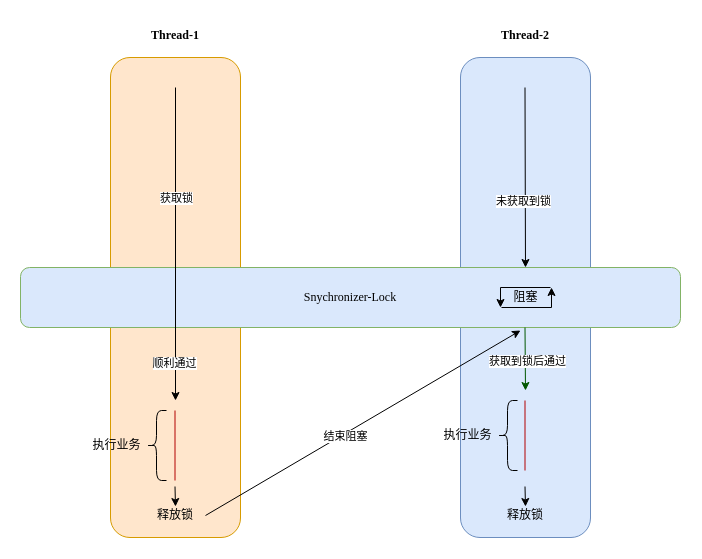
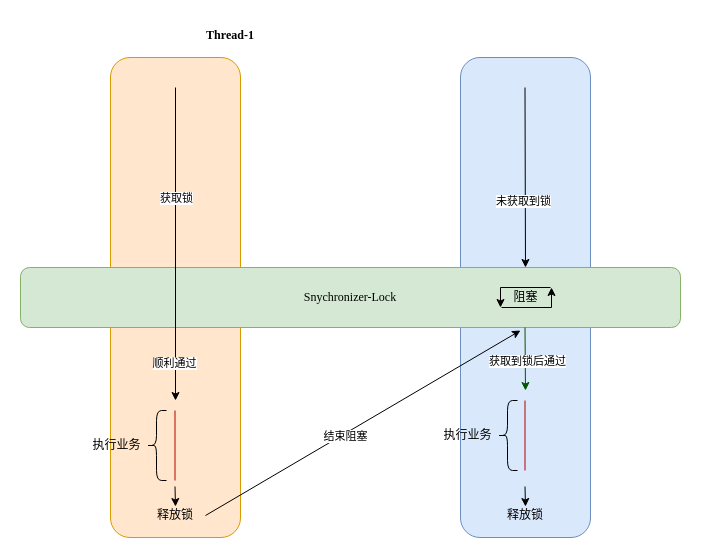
node "Thread-1": moved (176, 36) -> (231, 36)
node "Thread-2": removed
node "Snychronizer-Lock": fillcolor #dae8fc -> #d5e8d4
